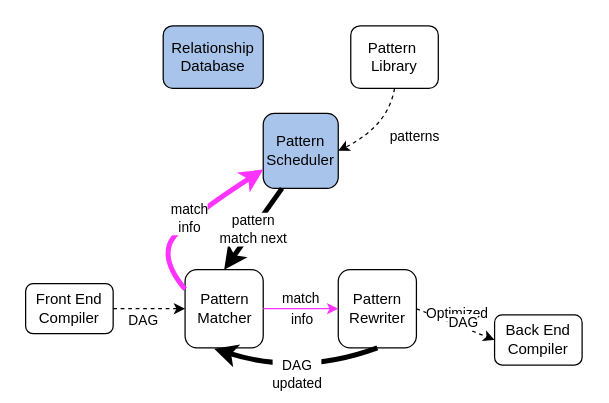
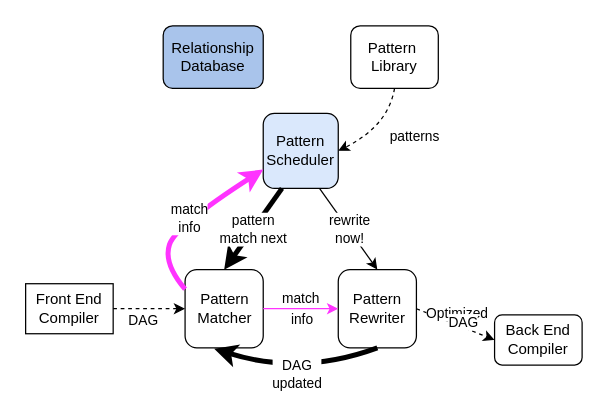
node "Pattern Scheduler": fillcolor #a9c4eb -> #dae8fc
edge "Pattern Scheduler" -> "Pattern Rewriter": added, label "rewrite now!"
node "Front End Compiler": shape rounded rectangle -> rectangle
